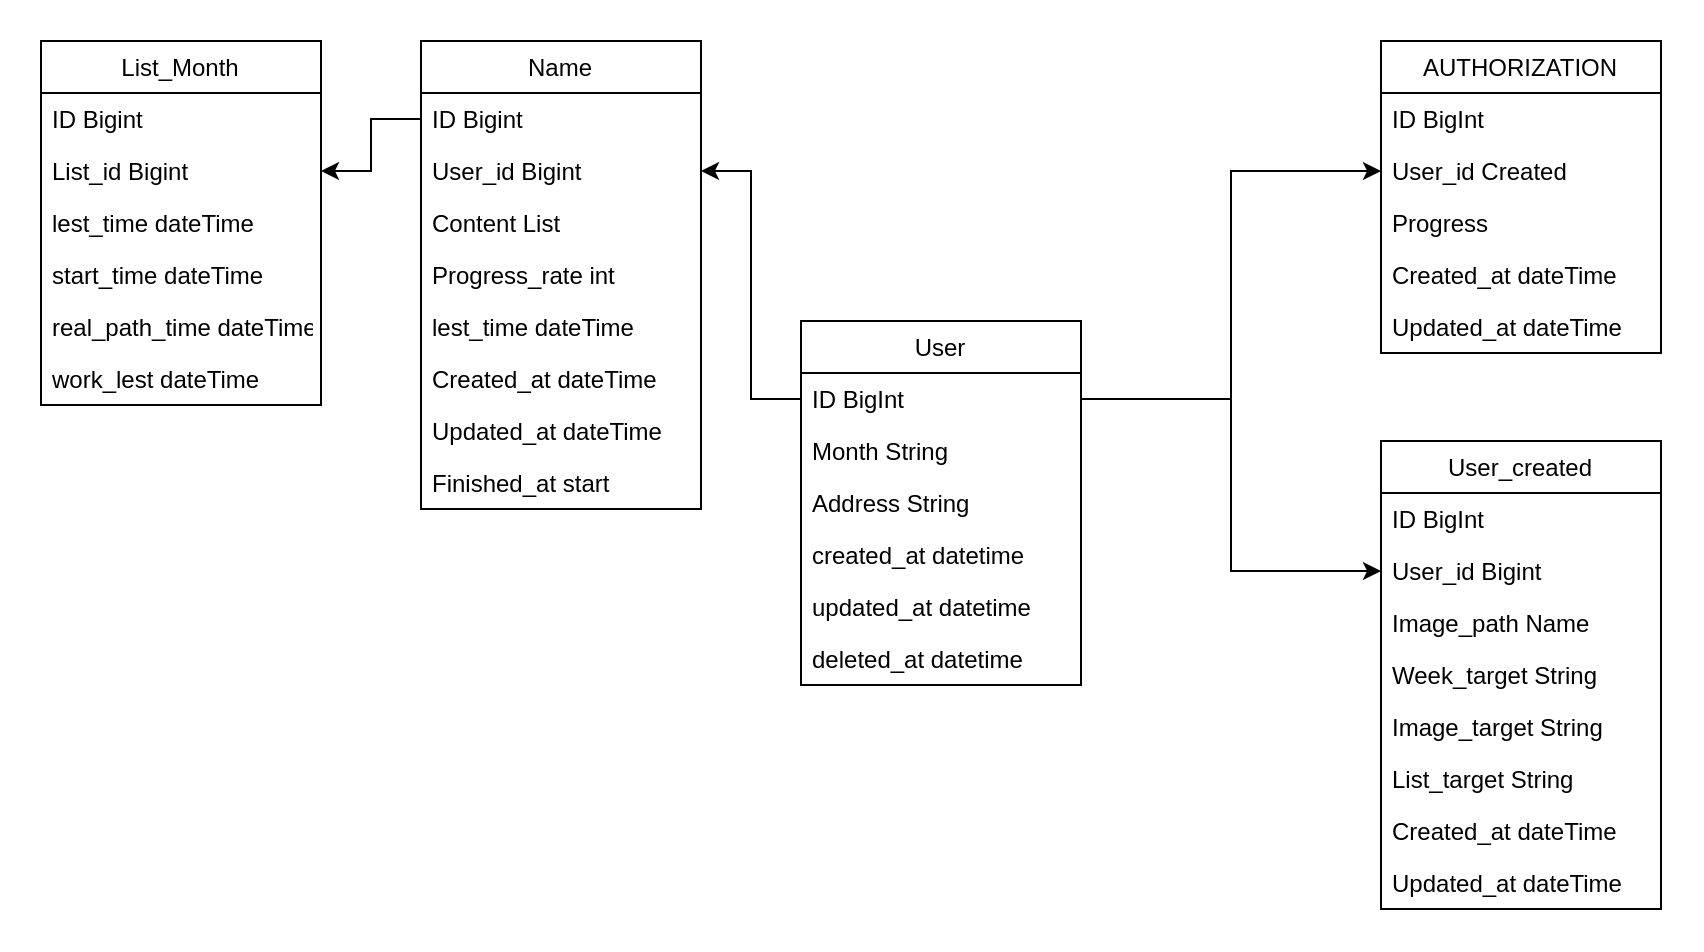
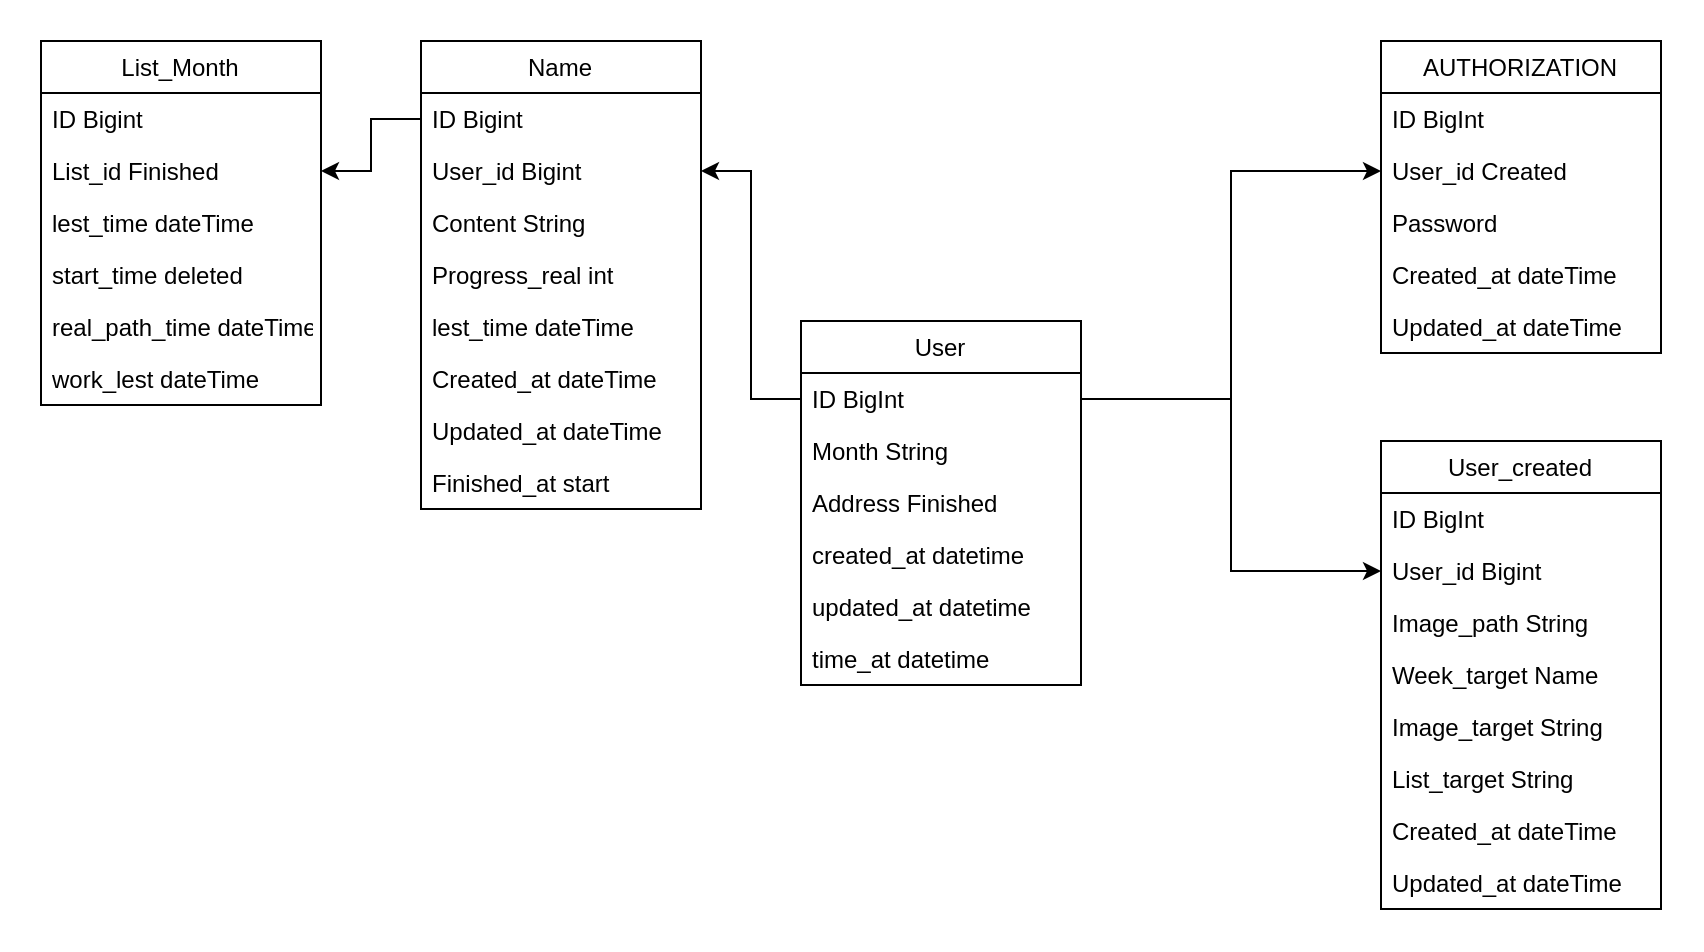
node "List_id Bigint": label "List_id Bigint" -> "List_id Finished"
node "Content List": label "Content List" -> "Content String"
node "Progress": label "Progress" -> "Password"
node "start_time dateTime": label "start_time dateTime" -> "start_time deleted"
node "Progress_rate int": label "Progress_rate int" -> "Progress_real int"
node "Address String": label "Address String" -> "Address Finished"
node "Image_path Name": label "Image_path Name" -> "Image_path String"
node "deleted_at datetime": label "deleted_at datetime" -> "time_at datetime"
node "Week_target String": label "Week_target String" -> "Week_target Name"
